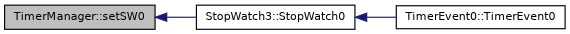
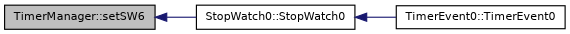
node "TimerManager::setSW0": label "TimerManager::setSW0" -> "TimerManager::setSW6"
node "StopWatch3::StopWatch0": label "StopWatch3::StopWatch0" -> "StopWatch0::StopWatch0"
